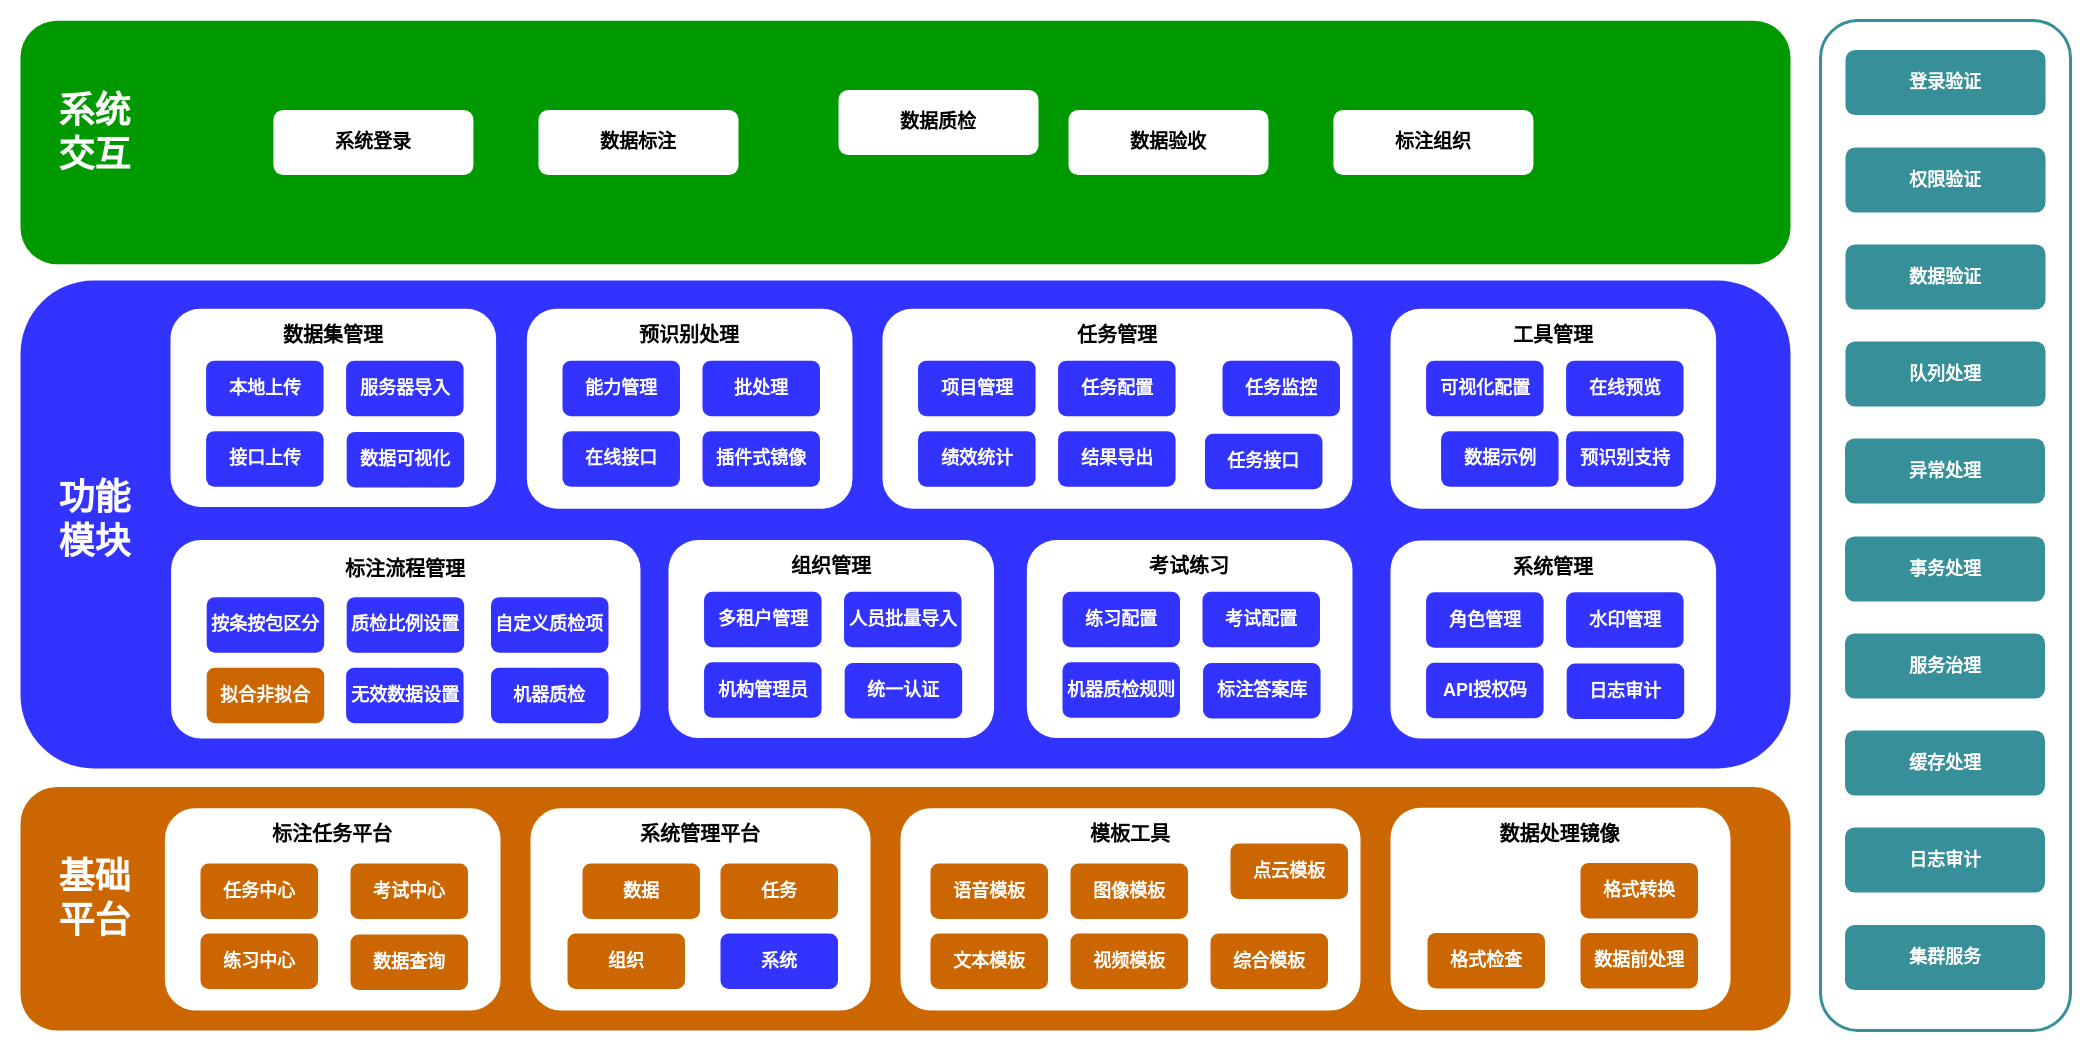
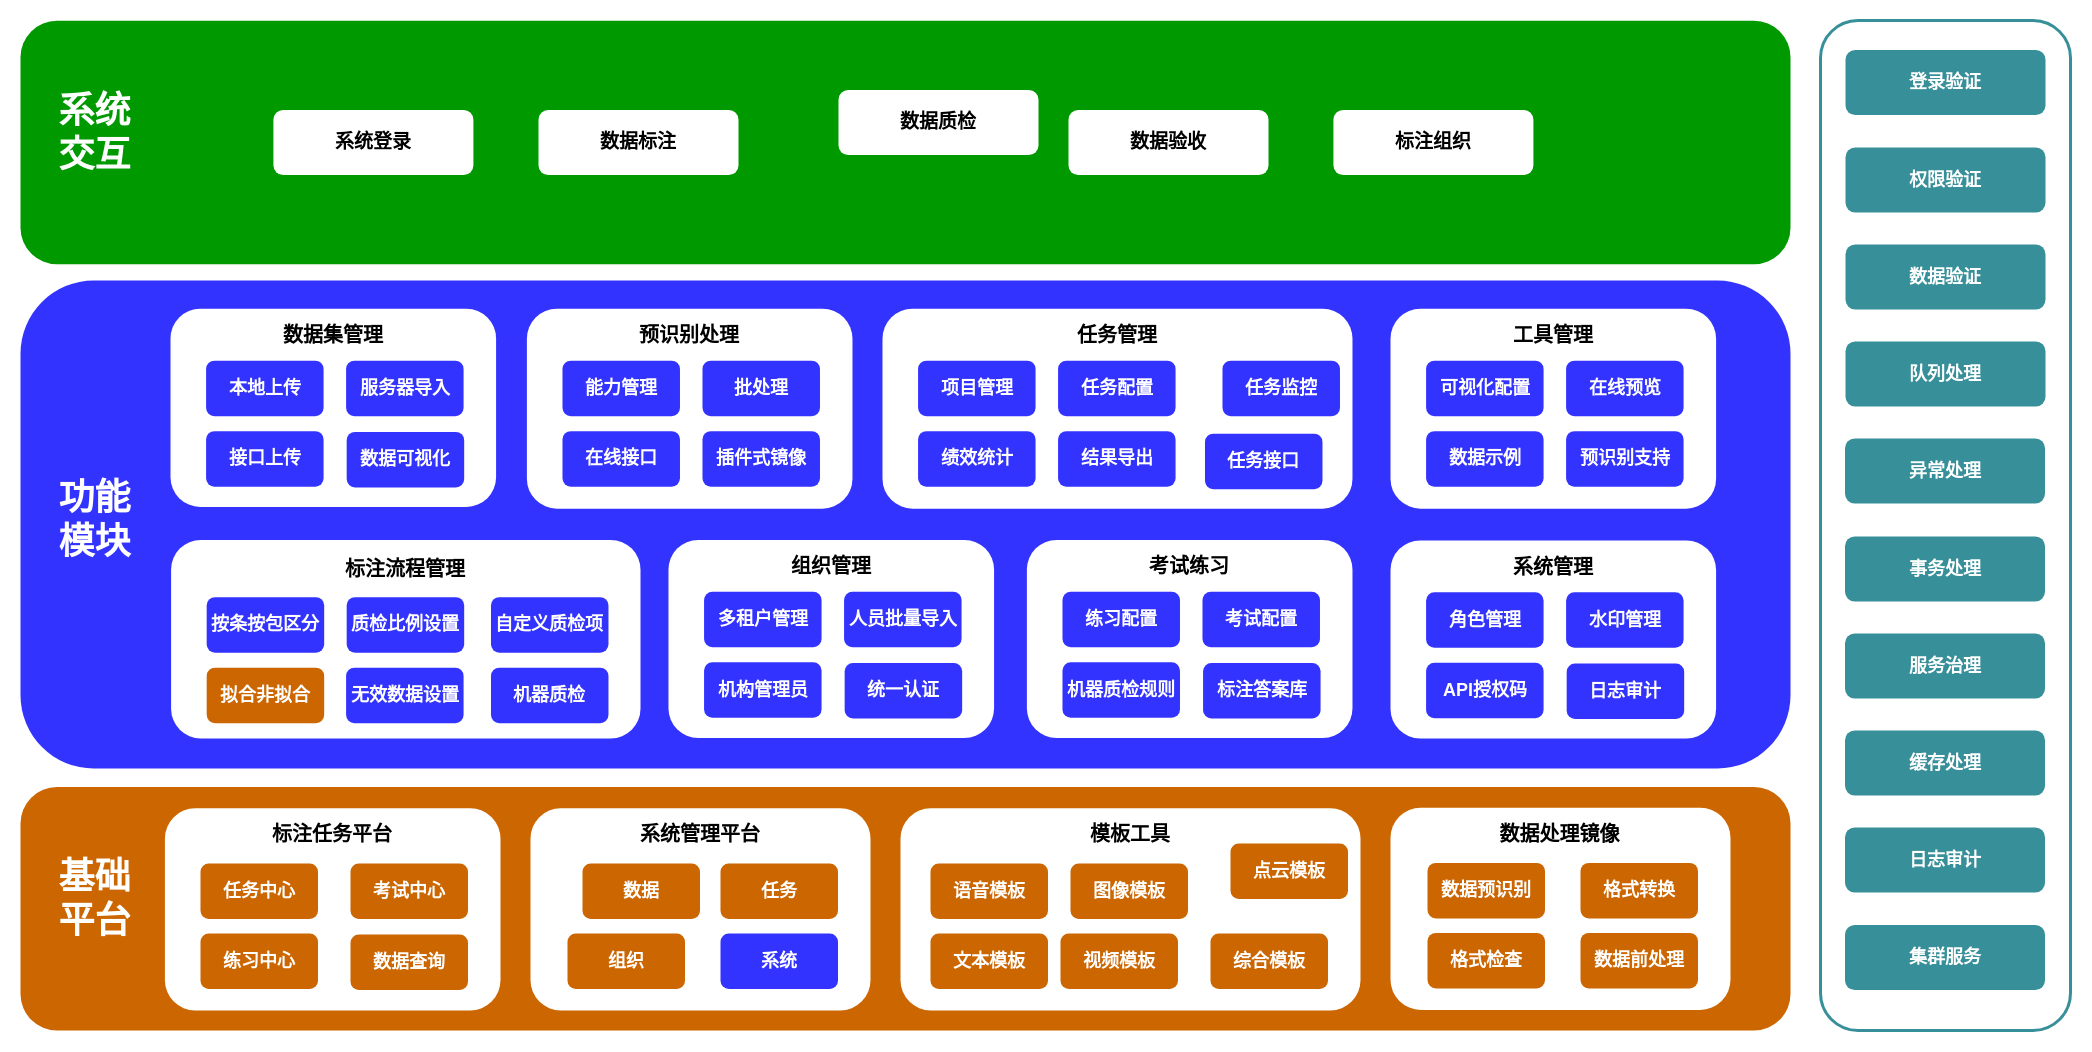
node "数据示例": moved (1500, 459) -> (1485, 459)
node "数据预识别": added
node "视频模板": moved (1129, 961) -> (1119, 961)
